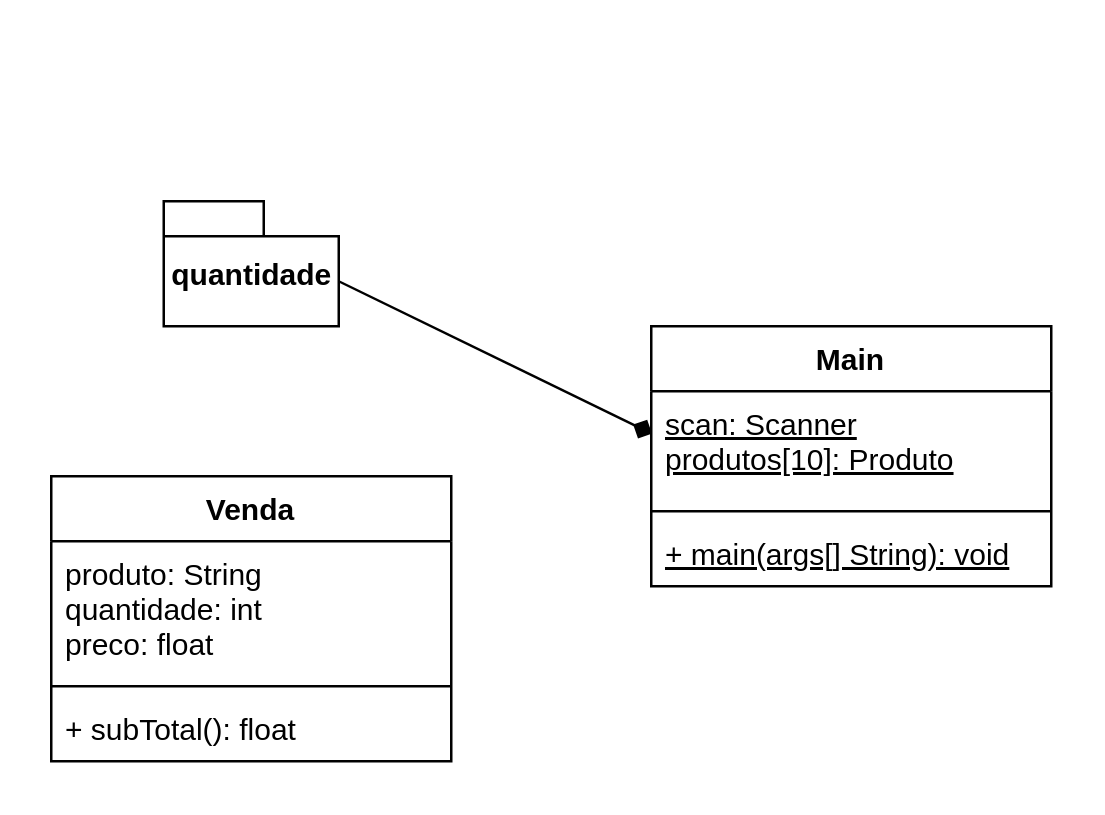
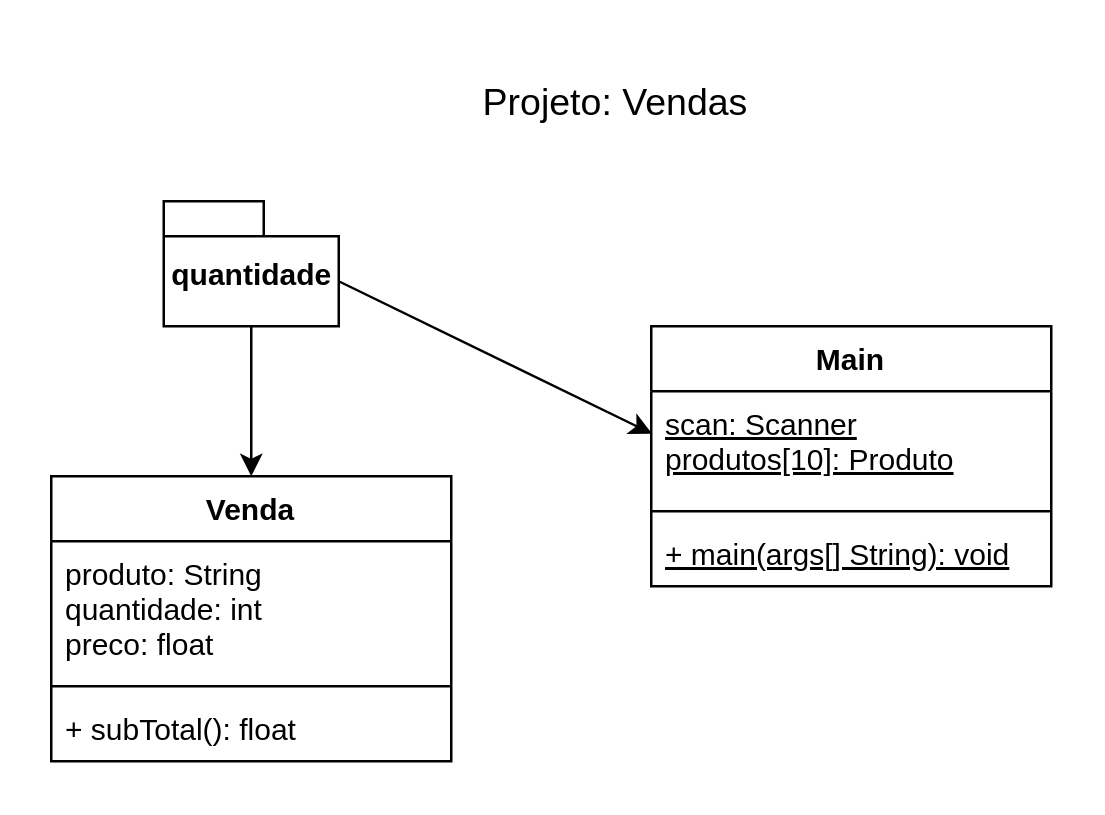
node "Projeto: Vendas": added
edge "quantidade" -> "Venda": added
edge "quantidade" -> "scan: Scanner produtos[10]: Produto": arrowhead diamond -> classic
